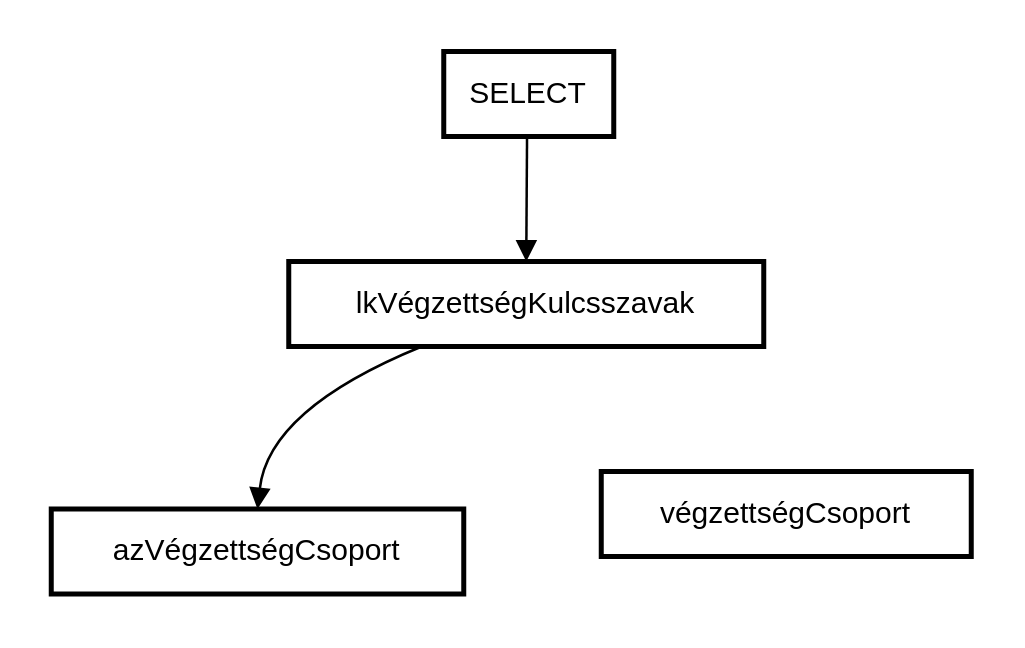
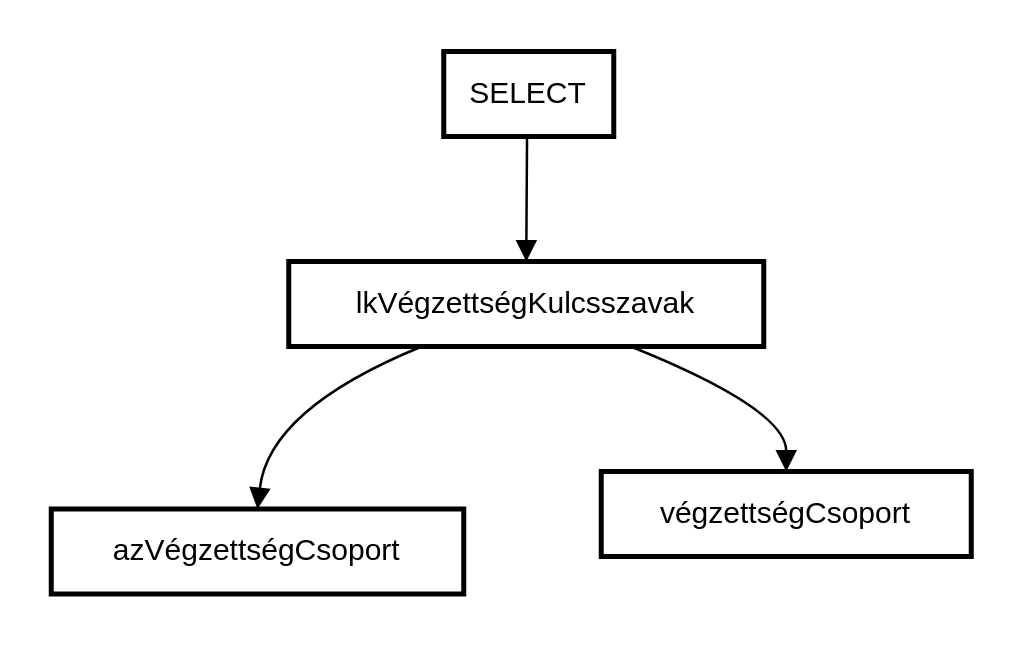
edge "lkVégzettségKulcsszavak" -> "végzettségCsoport": added
